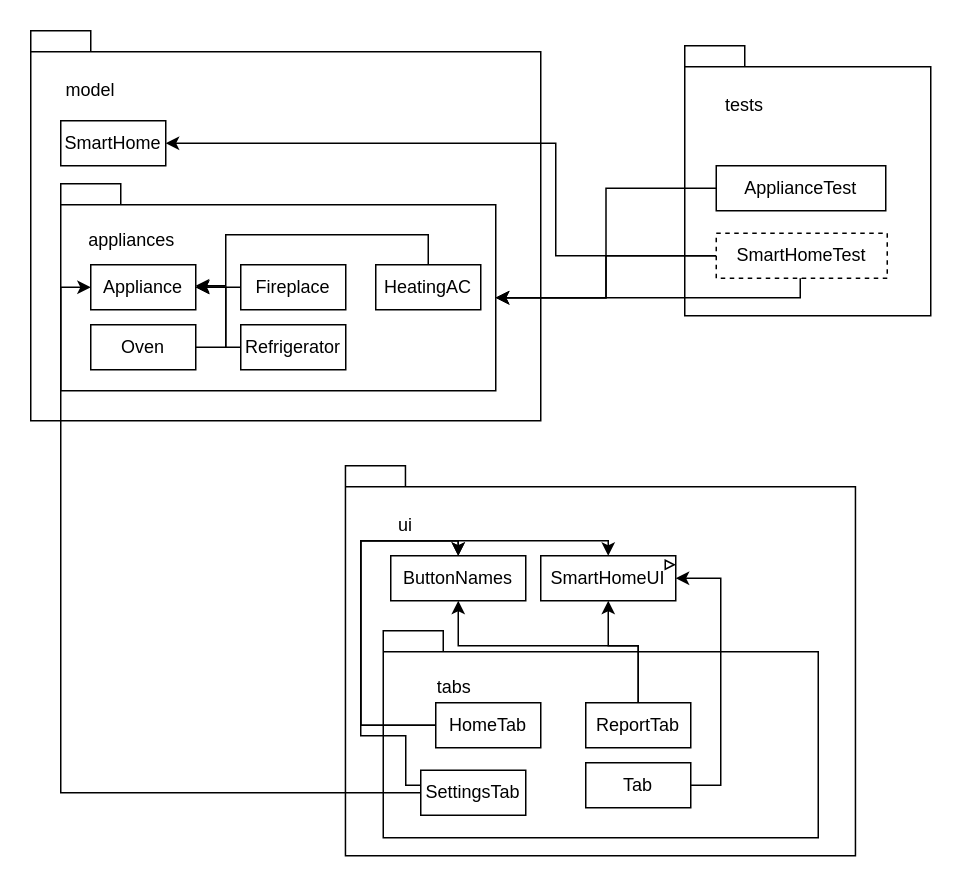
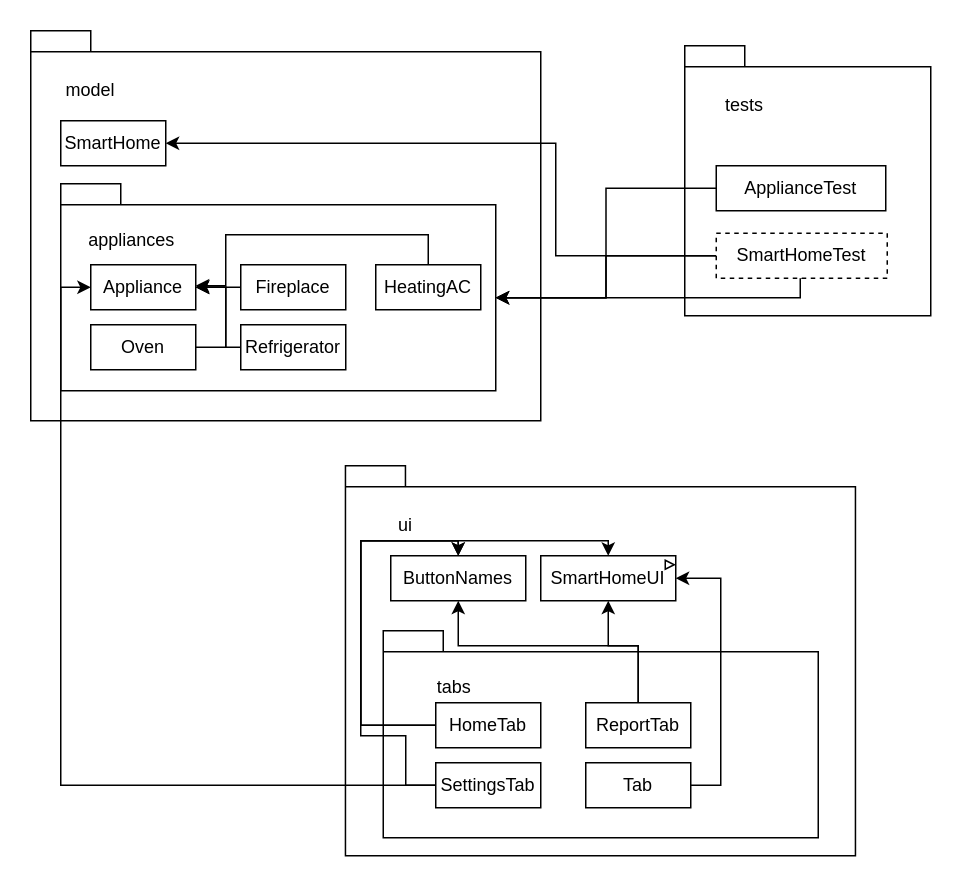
node "SettingsTab": moved (473, 793) -> (488, 785)
